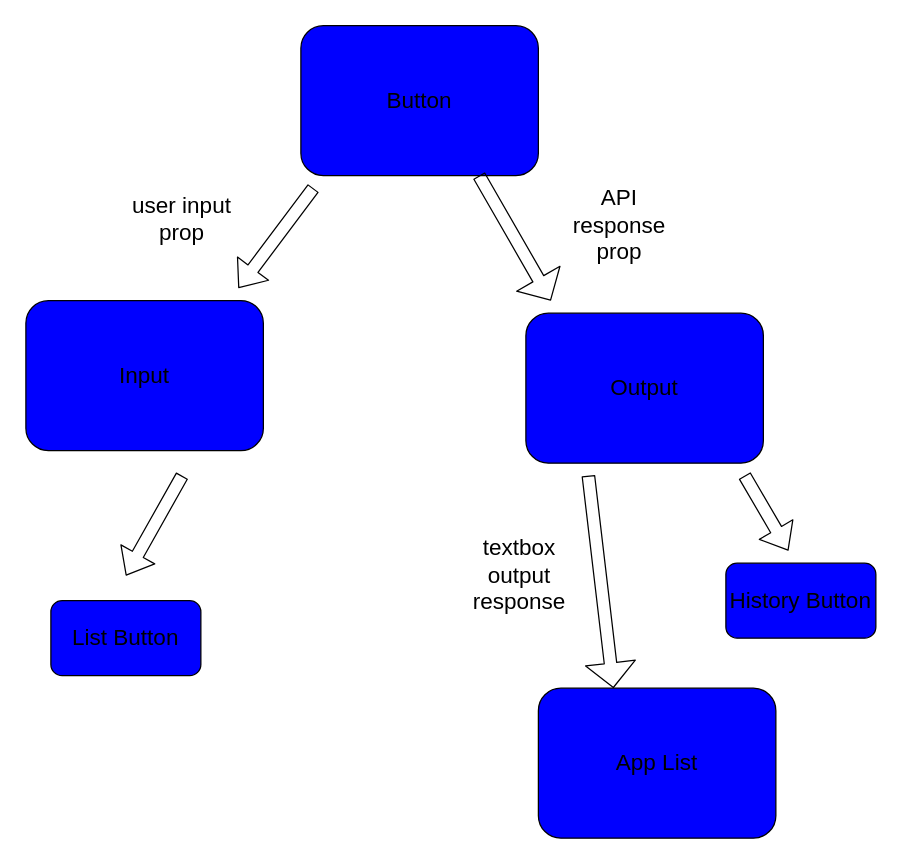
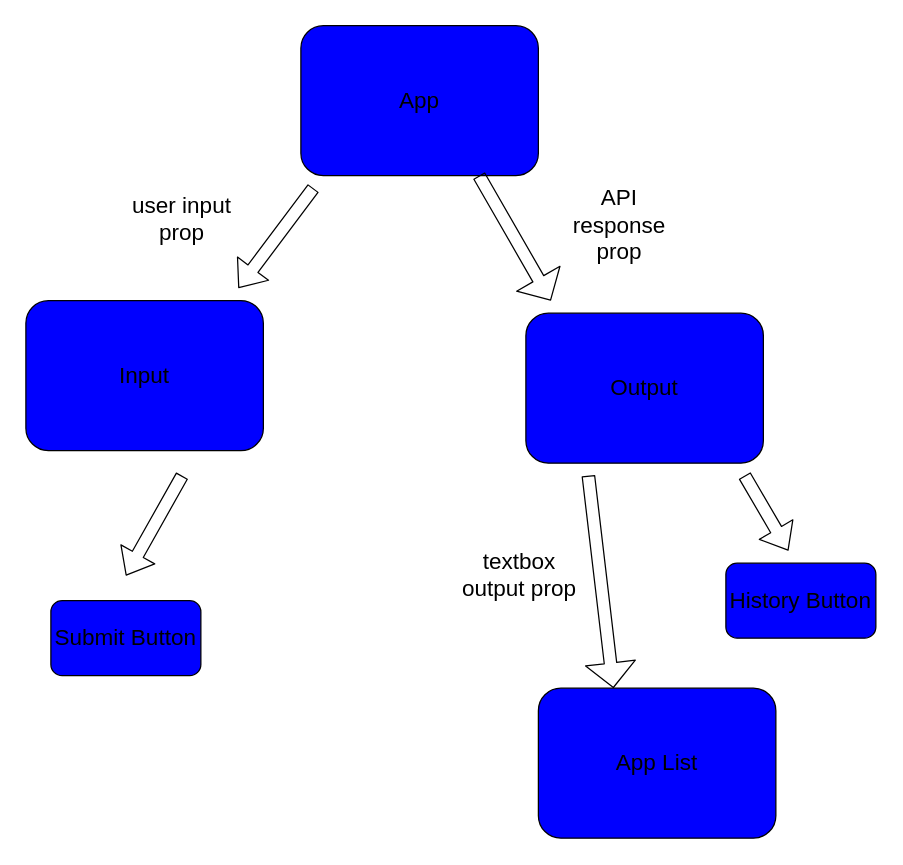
node "Button": label "Button" -> "App"
node "textbox output response": label "textbox output response" -> "textbox output prop"
node "List Button": label "List Button" -> "Submit Button"
